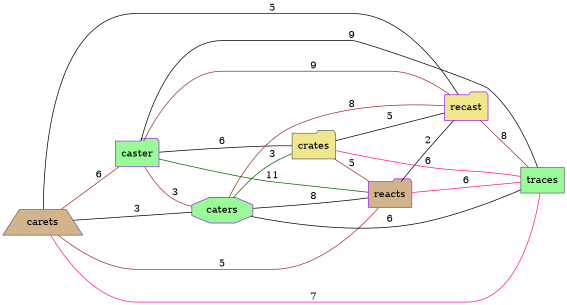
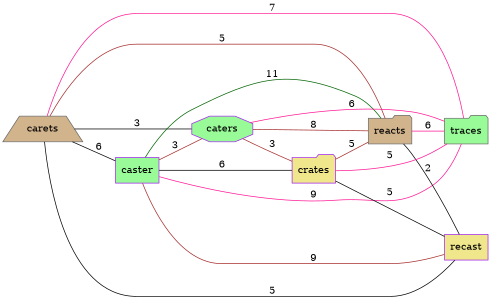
edge "caster" -- "traces": color black -> deeppink
node "recast": shape folder -> box
edge "recast" -- "caters": removed, label "8"
edge "recast" -- "traces": removed, label "8"
node "crates": color gray40 -> purple
node "caster": shape folder -> box
edge "crates" -- "traces": label "6" -> "5"
edge "crates" -- "caters": color darkgreen -> brown
node "traces": shape box -> folder
edge "caster" -- "carets": color brown -> black
node "reacts": color purple -> gray40
edge "reacts" -- "caters": color black -> brown
edge "traces" -- "caters": color black -> deeppink
